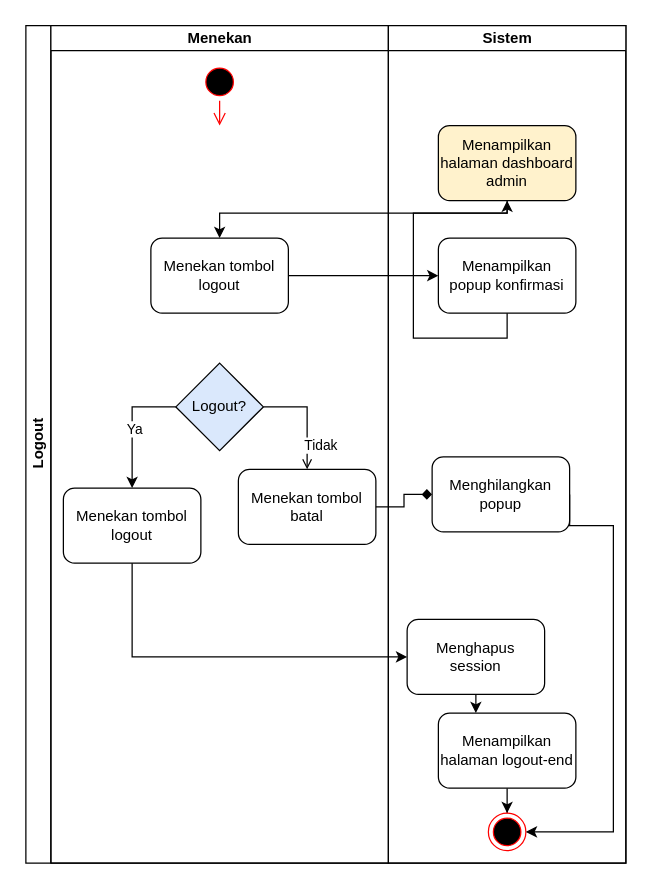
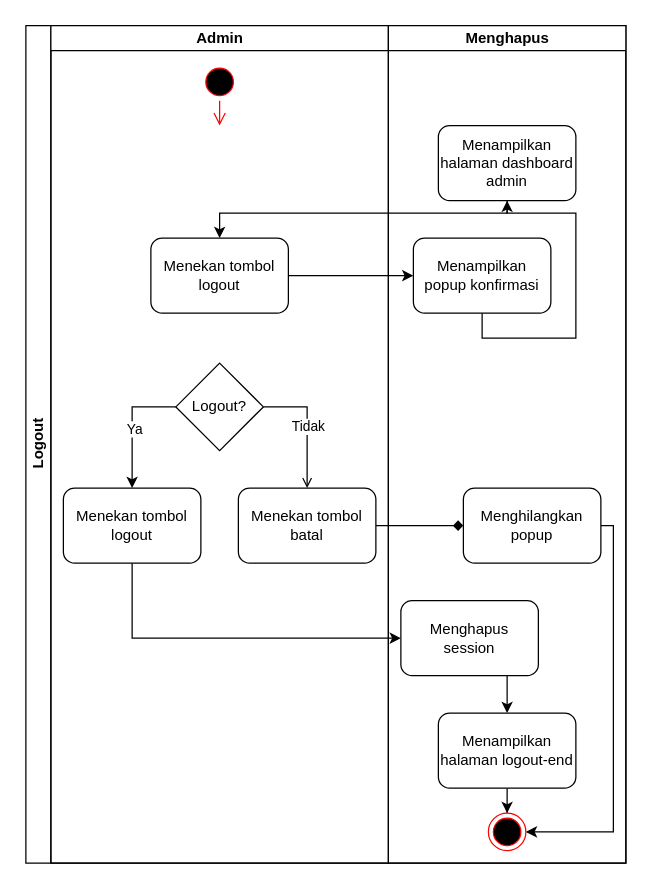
node "Menekan": label "Menekan" -> "Admin"
node "Sistem": label "Sistem" -> "Menghapus"
node "Menampilkan halaman dashboard admin": fillcolor #fff2cc -> #ffffff
node "Menampilkan popup konfirmasi": moved (507, 276) -> (482, 276)
node "Logout?": fillcolor #dae8fc -> #ffffff
node "Menghilangkan popup": moved (501, 494) -> (532, 526)
node "Menekan tombol batal": moved (307, 507) -> (307, 526)
node "Menghapus session": moved (476, 657) -> (469, 638)
